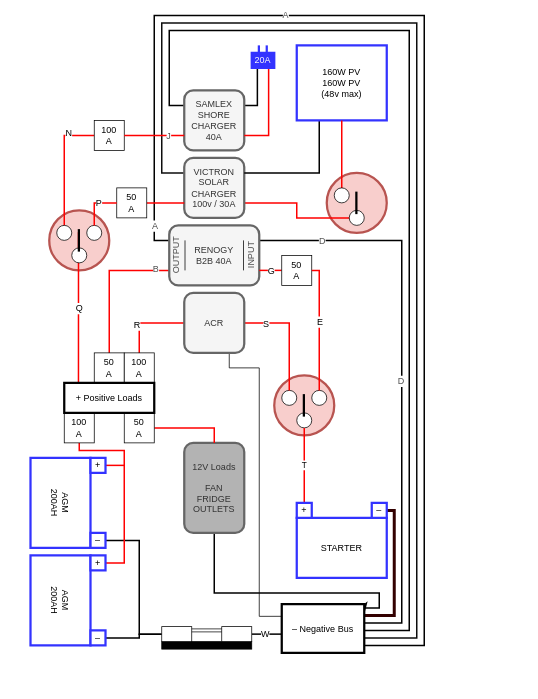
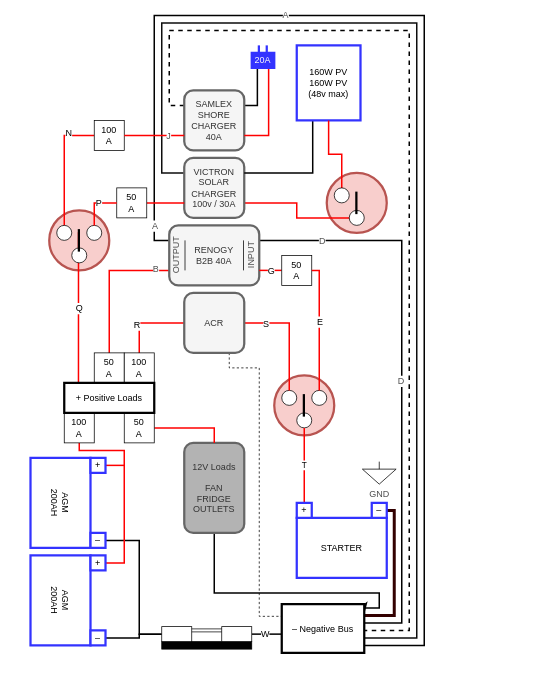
node "160W PV 160W PV (48v max)": size 90x75 -> 64x75
edge "SAMLEX SHORE CHARGER 40A" -- "– Negative Bus": style solid -> dashed
node "GND": added
edge "ACR" -- "– Negative Bus": style solid -> dashed
